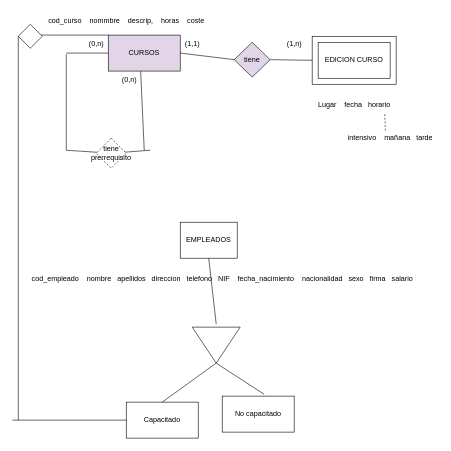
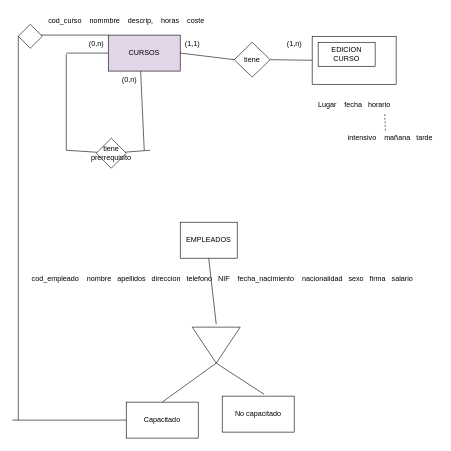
node "tiene": fillcolor #e1d5e7 -> #ffffff
node "EDICION CURSO": size 72x36 -> 57x24
node "tiene prerrequisito": style dashed -> solid
